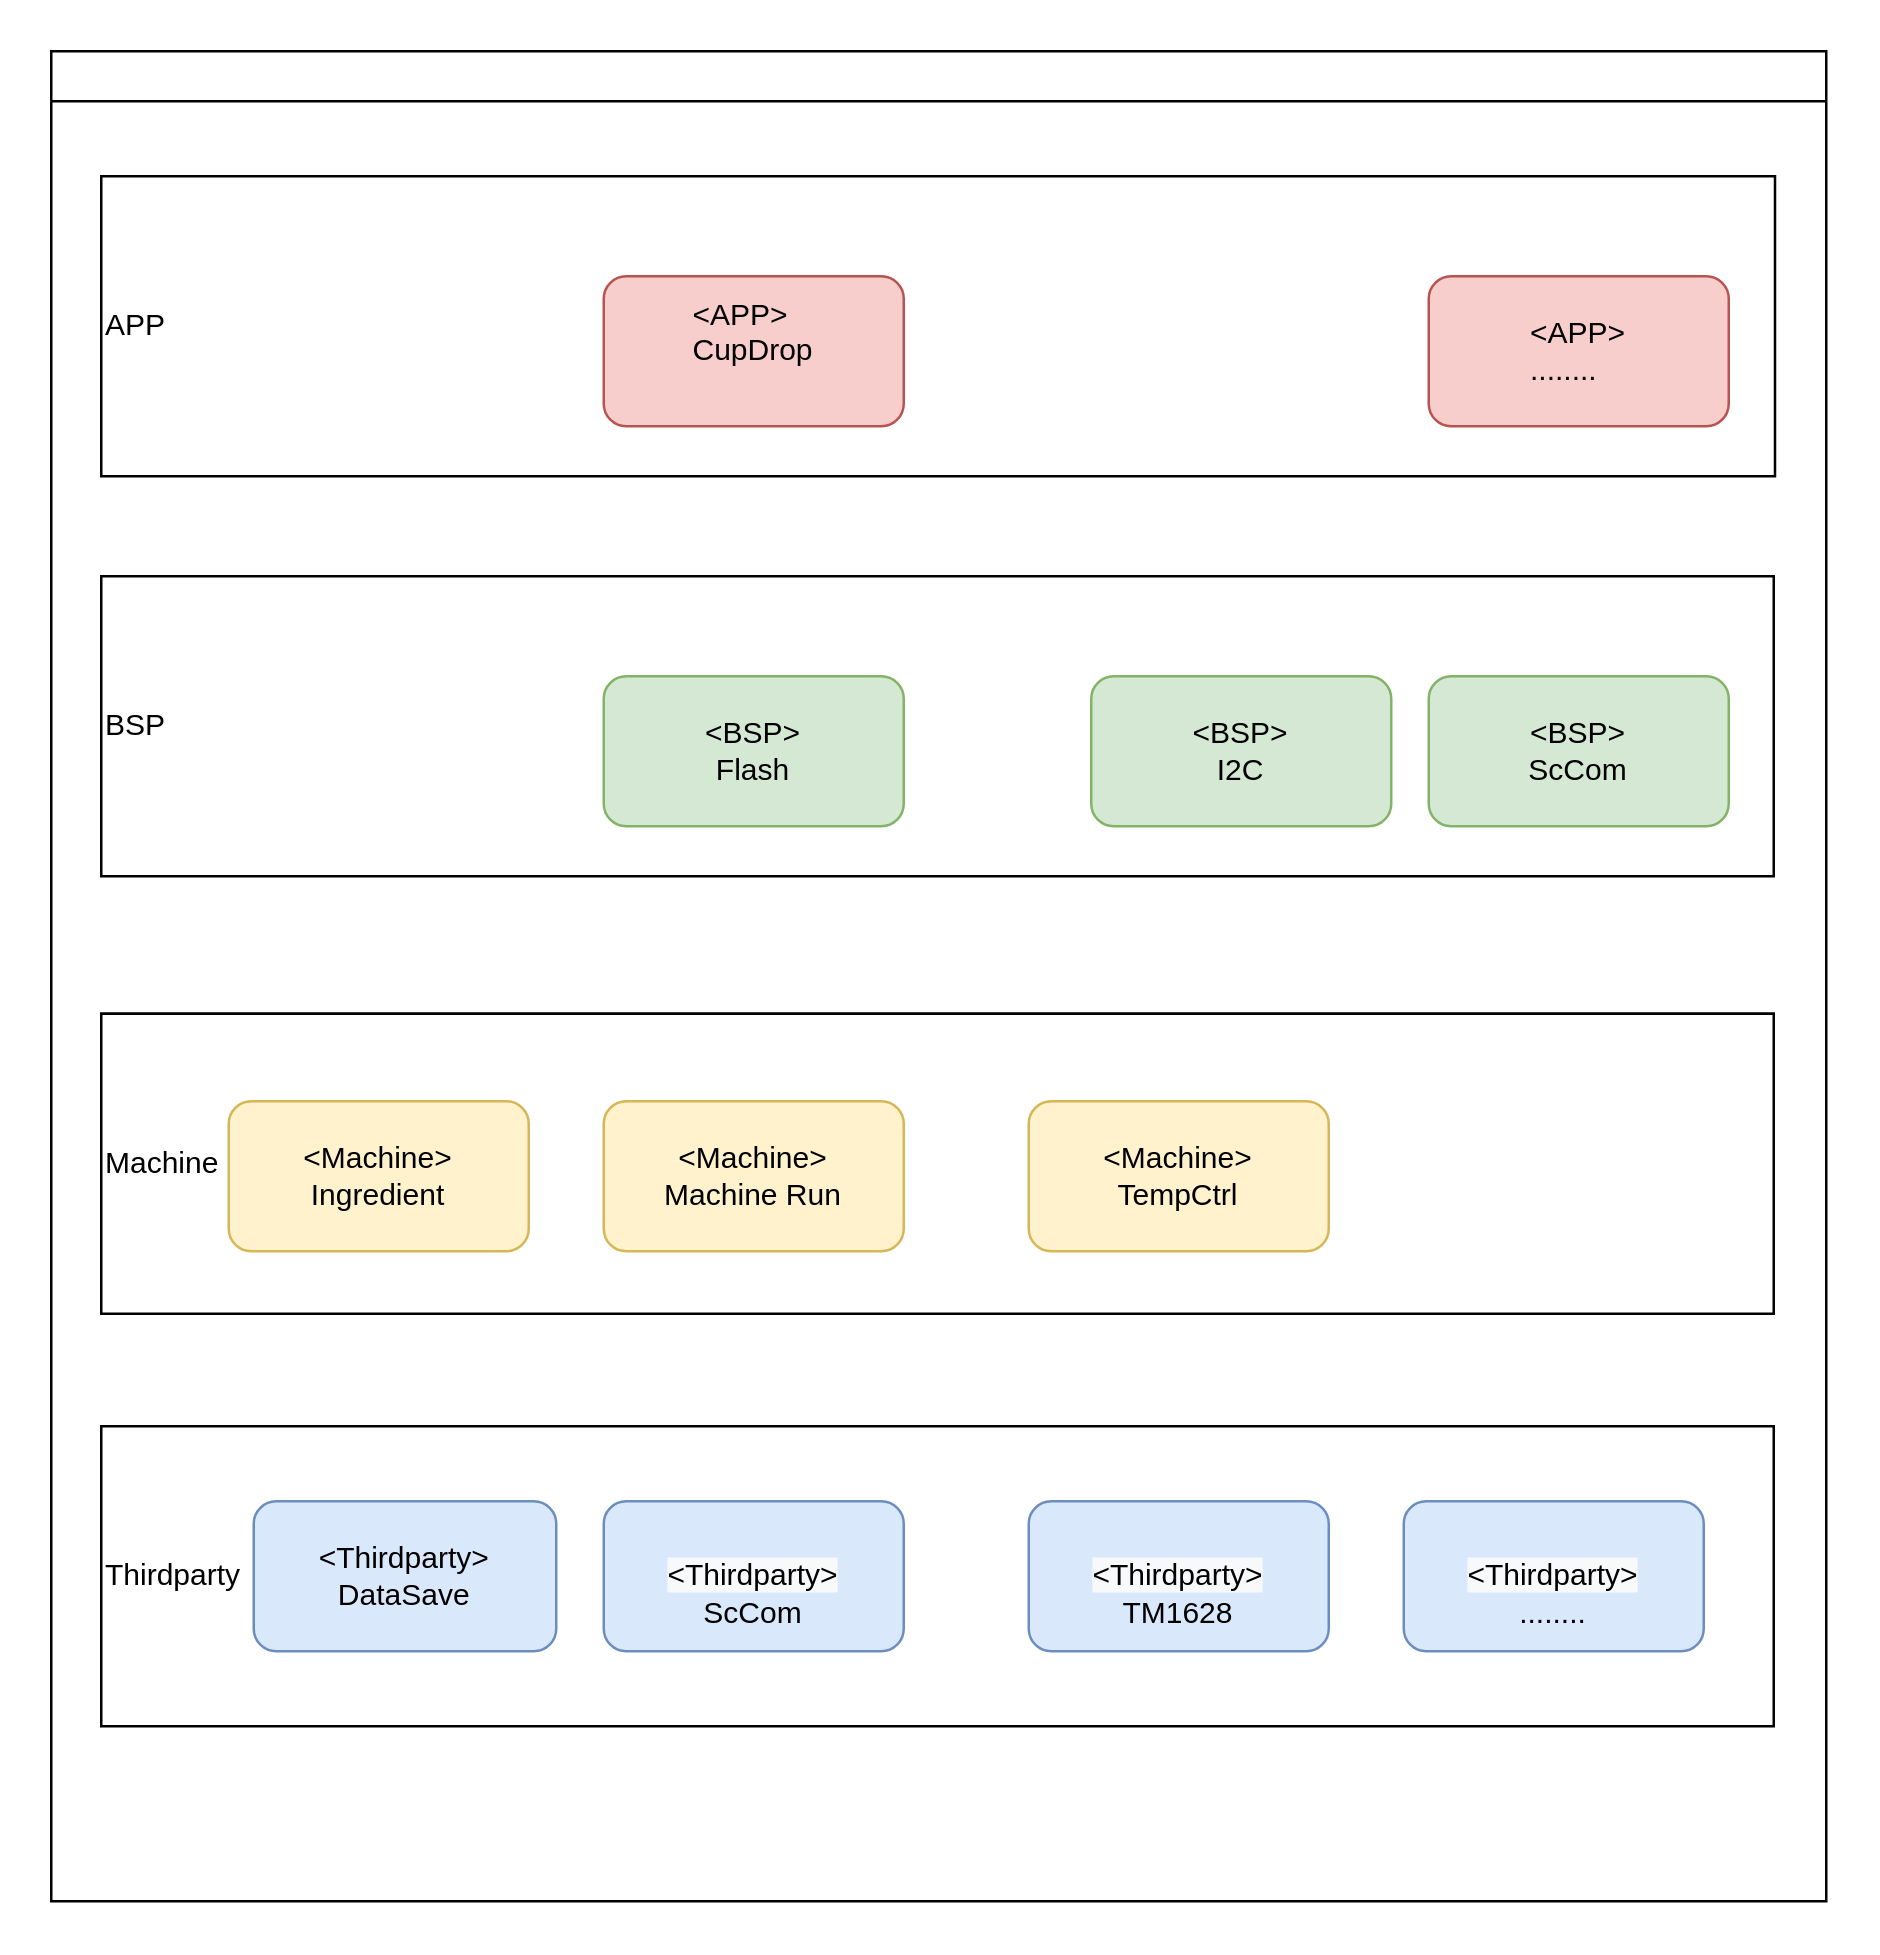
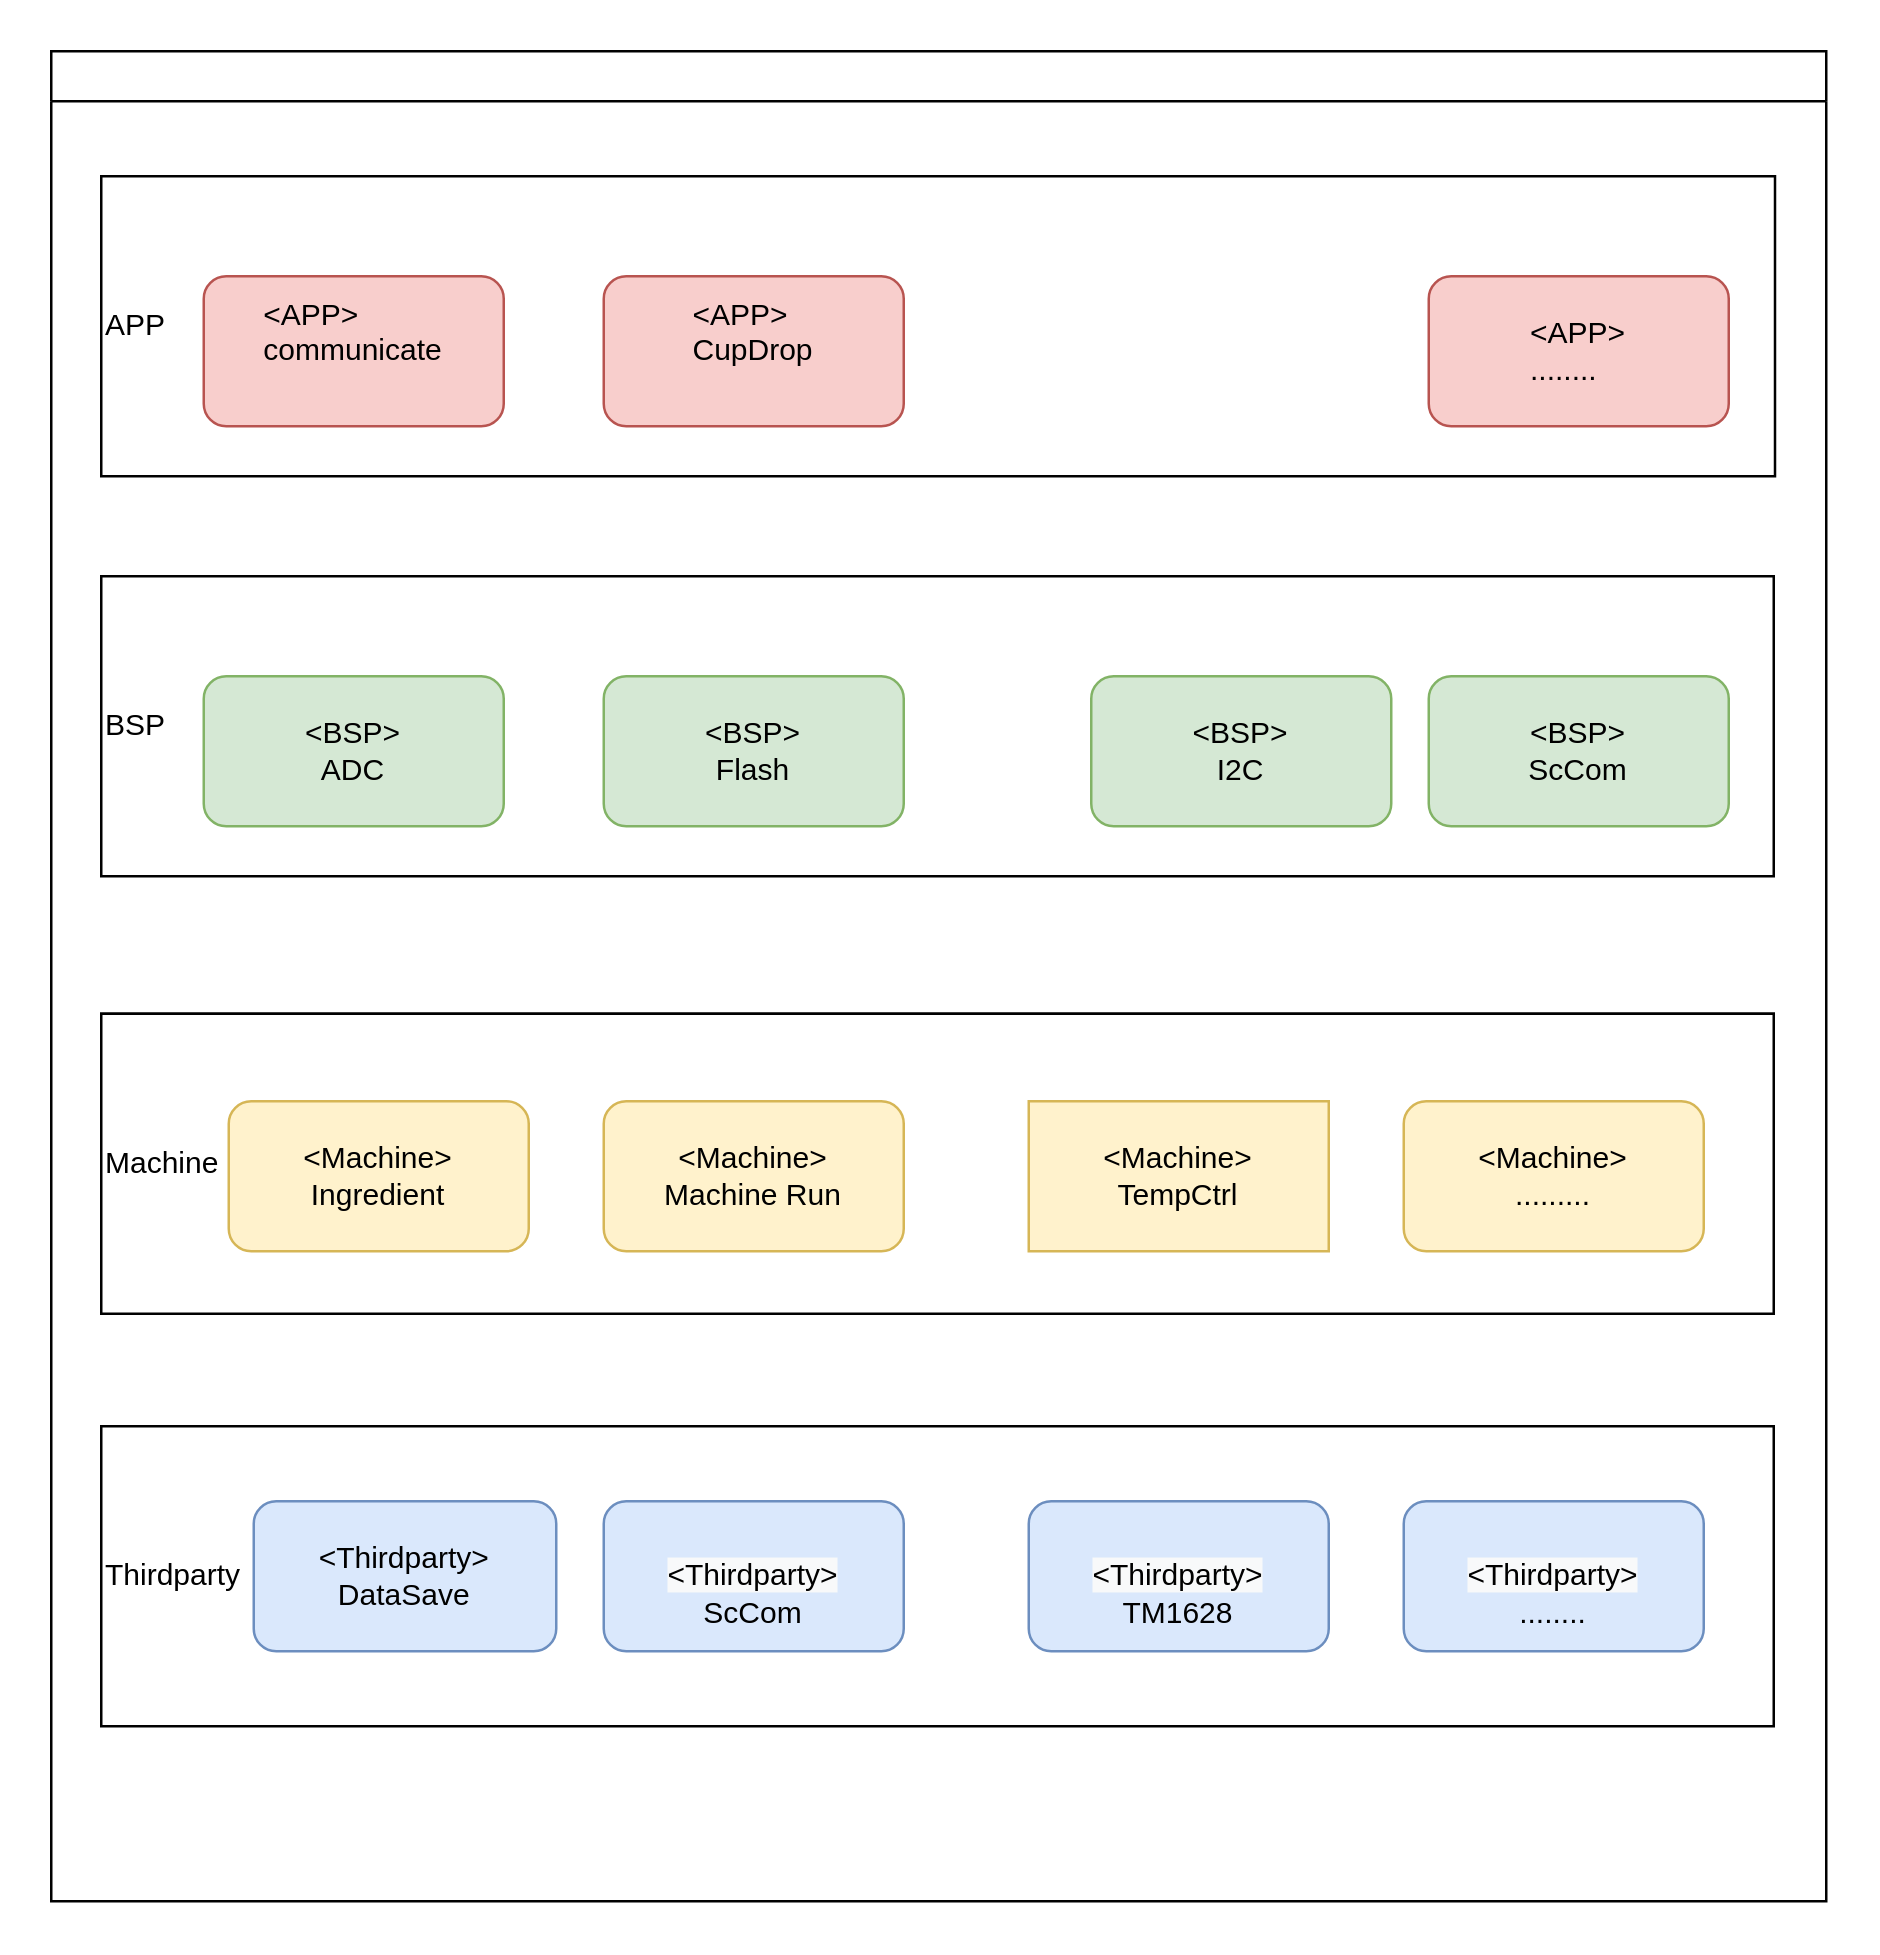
node "<APP> communicate": added
node "<BSP> ADC": added
node "<Machine> TempCtrl": shape rounded rectangle -> rectangle
node "<Machine> .........": added
